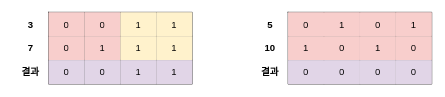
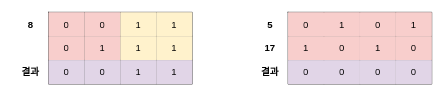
node "3": label "3" -> "8"
node "7": removed
node "10": label "10" -> "17"
